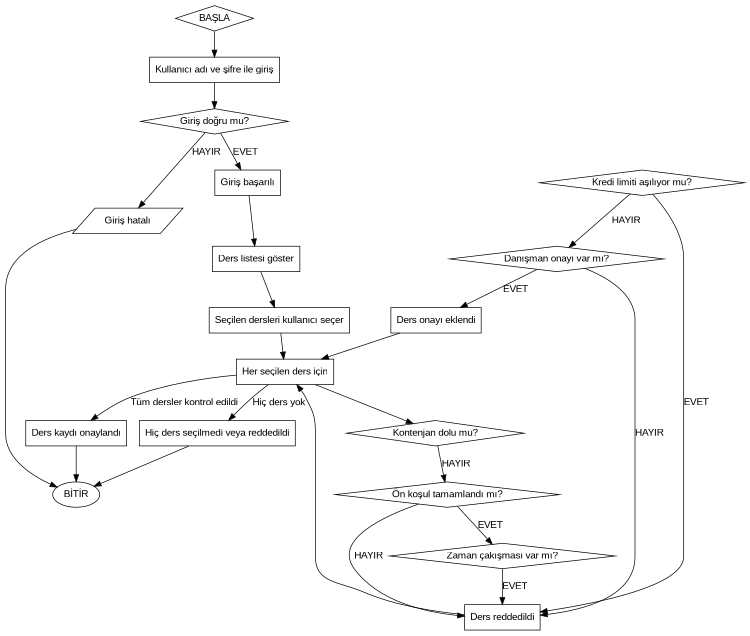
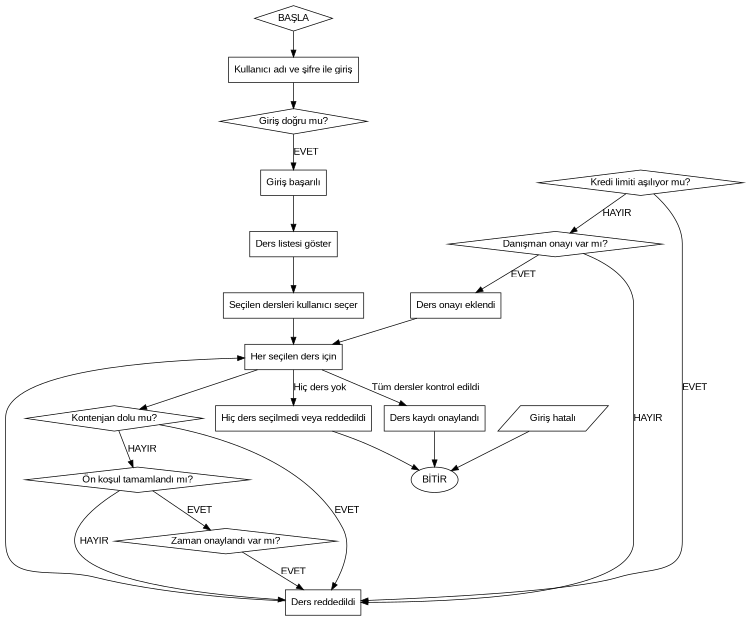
edge "Giriş doğru mu?" -> "Giriş hatalı": removed, label "HAYIR"
edge "Kontenjan dolu mu?" -> "Ders reddedildi": added, label "EVET"
node "Zaman çakışması var mı?": label "Zaman çakışması var mı?" -> "Zaman onaylandı var mı?"
